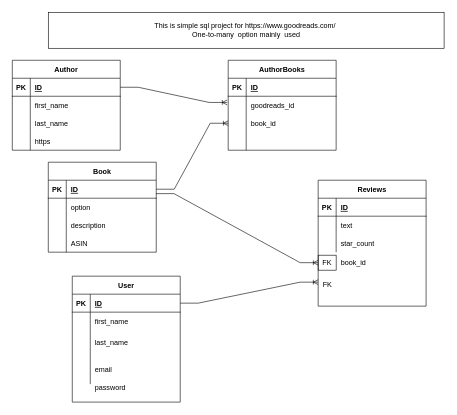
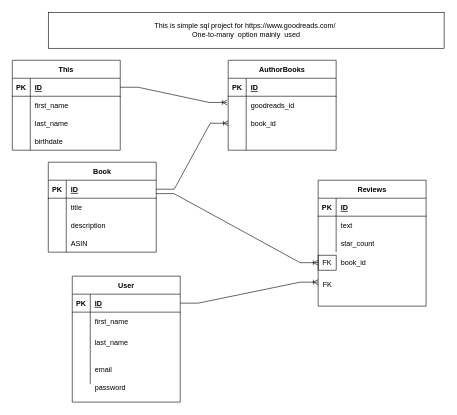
node "Author": label "Author" -> "This"
node "https": label "https" -> "birthdate"
node "option": label "option" -> "title"
